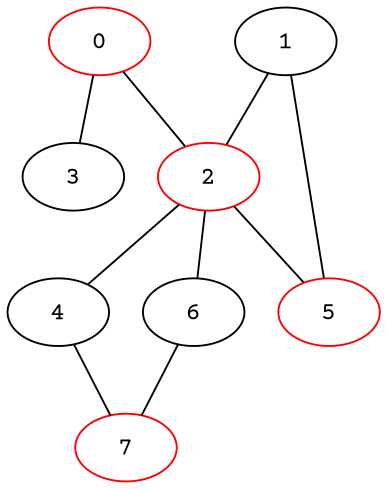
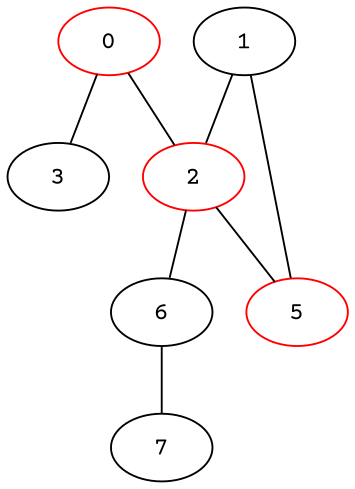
node "4": removed
node "7": color red -> black
